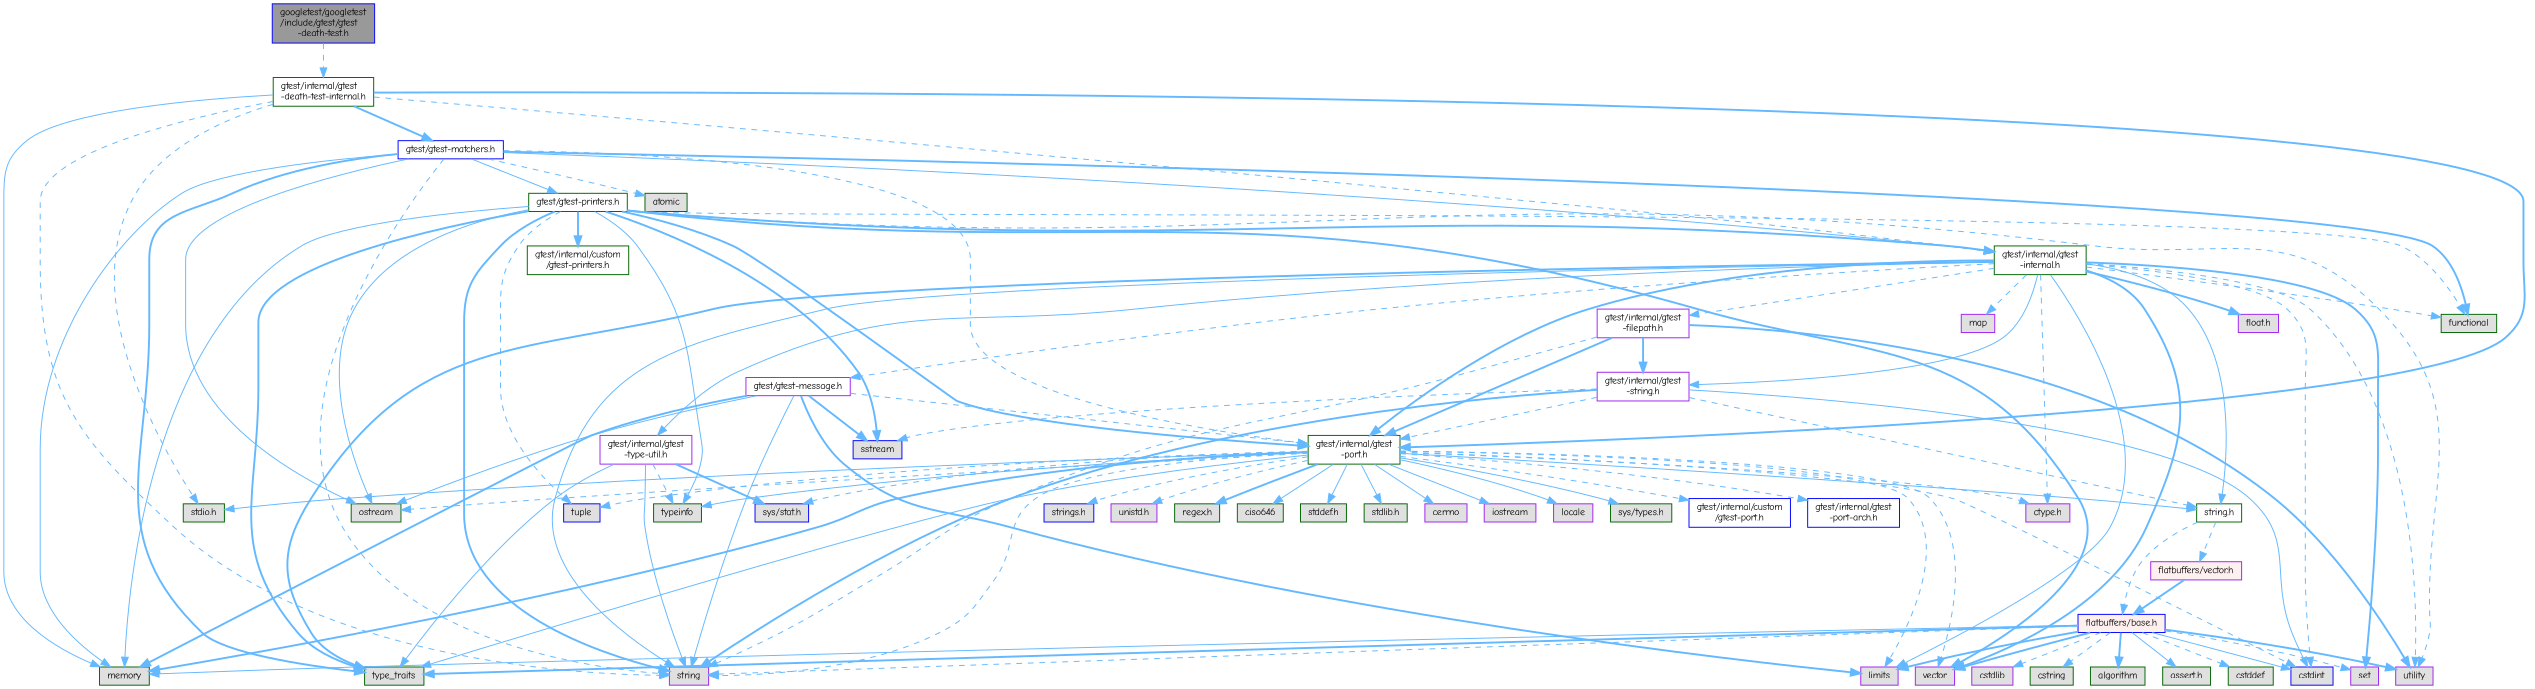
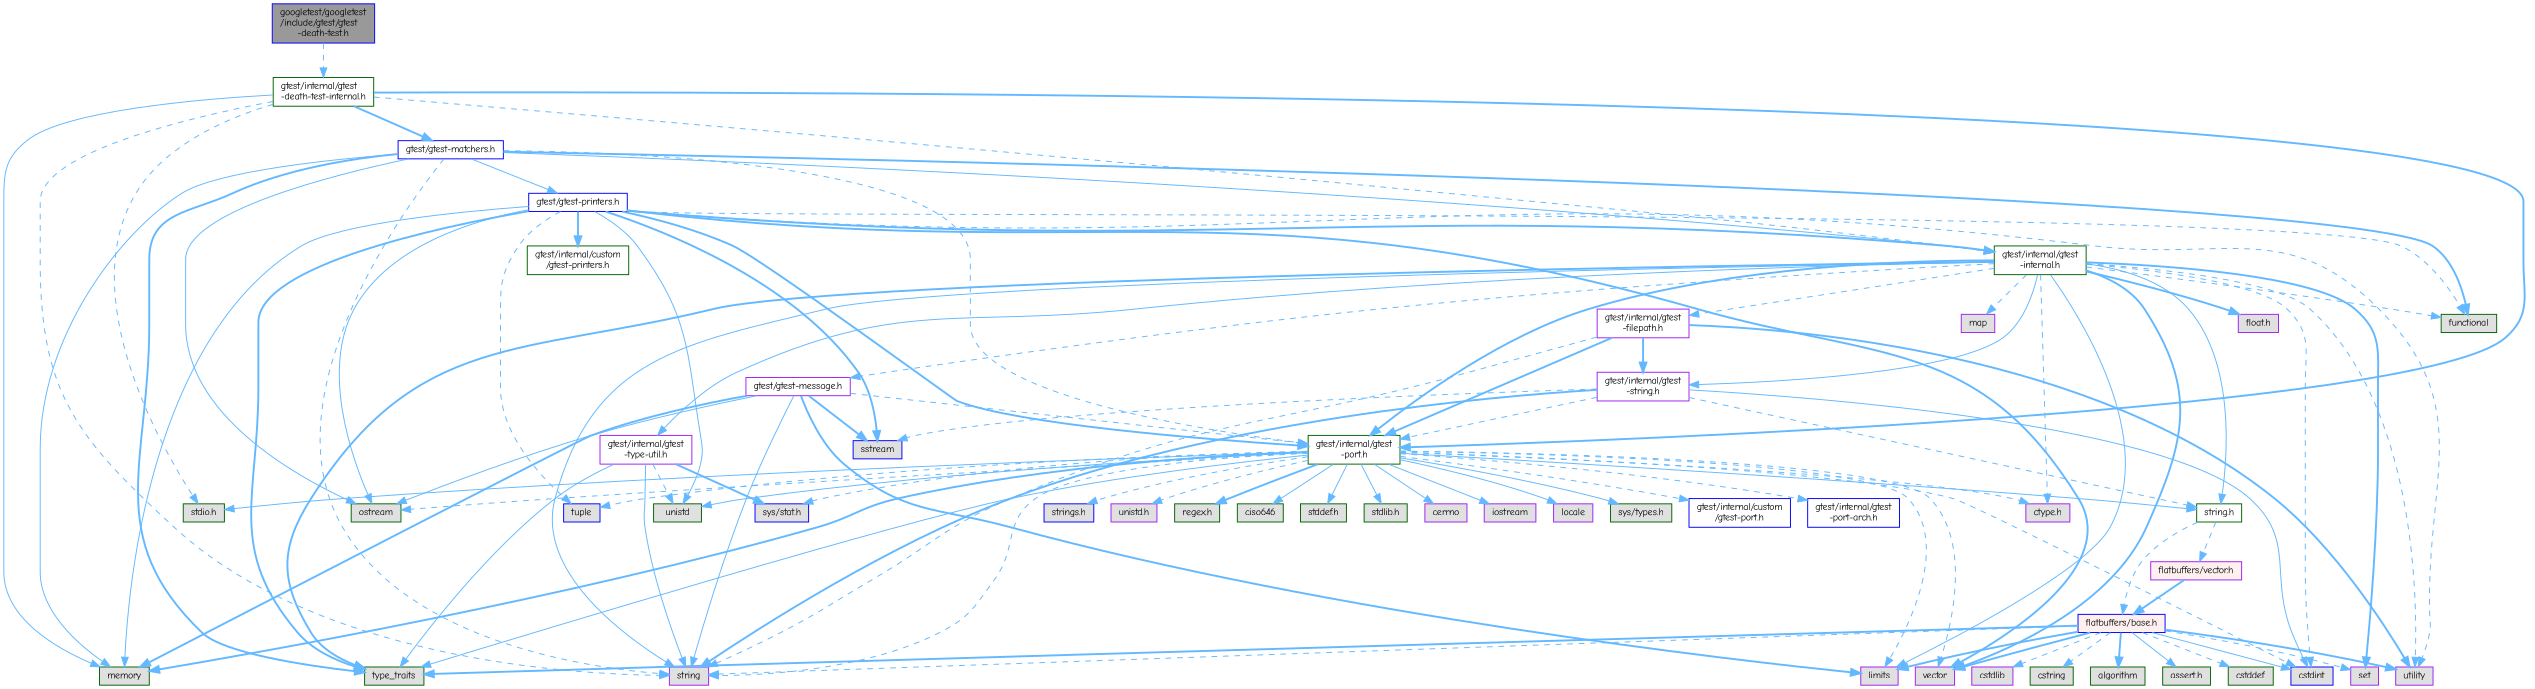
node "gtest/gtest-printers.h": color darkgreen -> blue
node "atomic": removed
edge "gtest/gtest-printers.h" -> "string": removed
node "typeinfo": label "typeinfo" -> "unistd"
edge "flatbuffers/base.h" -> "memory": removed
